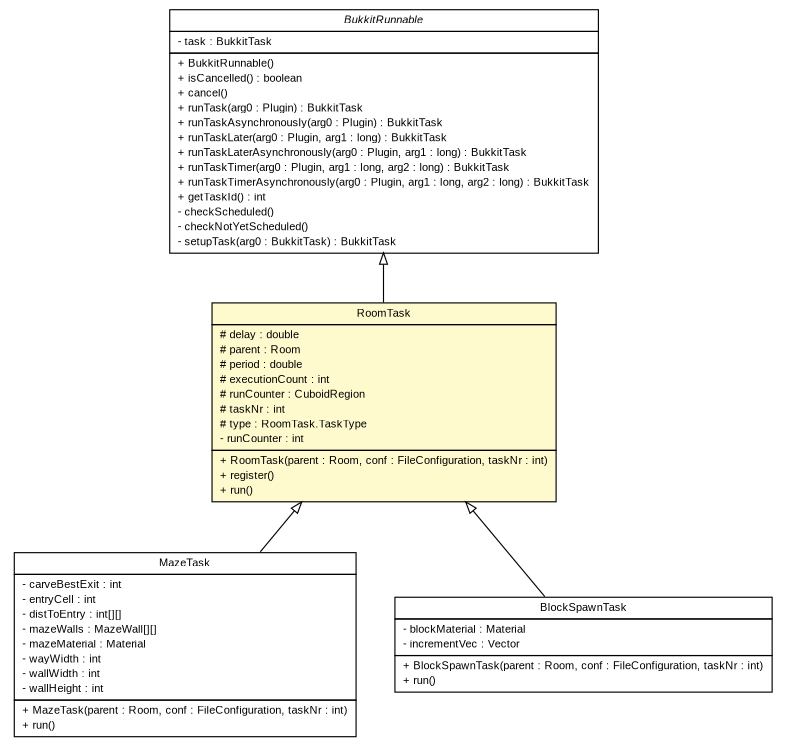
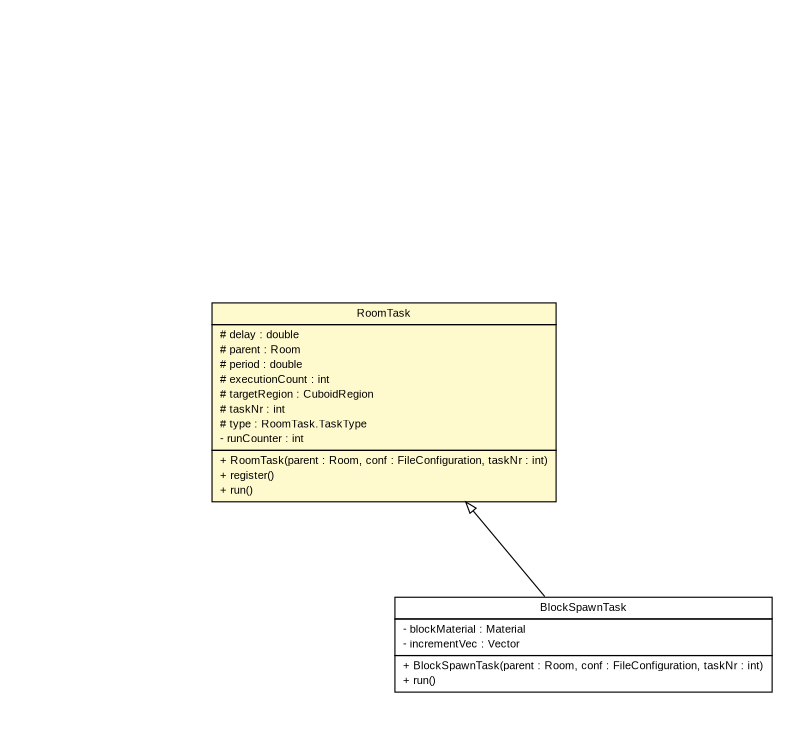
node "BukkitRunnable": removed
node "RoomTask": text "# runCounter : CuboidRegion" -> "# targetRegion : CuboidRegion"
node "MazeTask": removed
